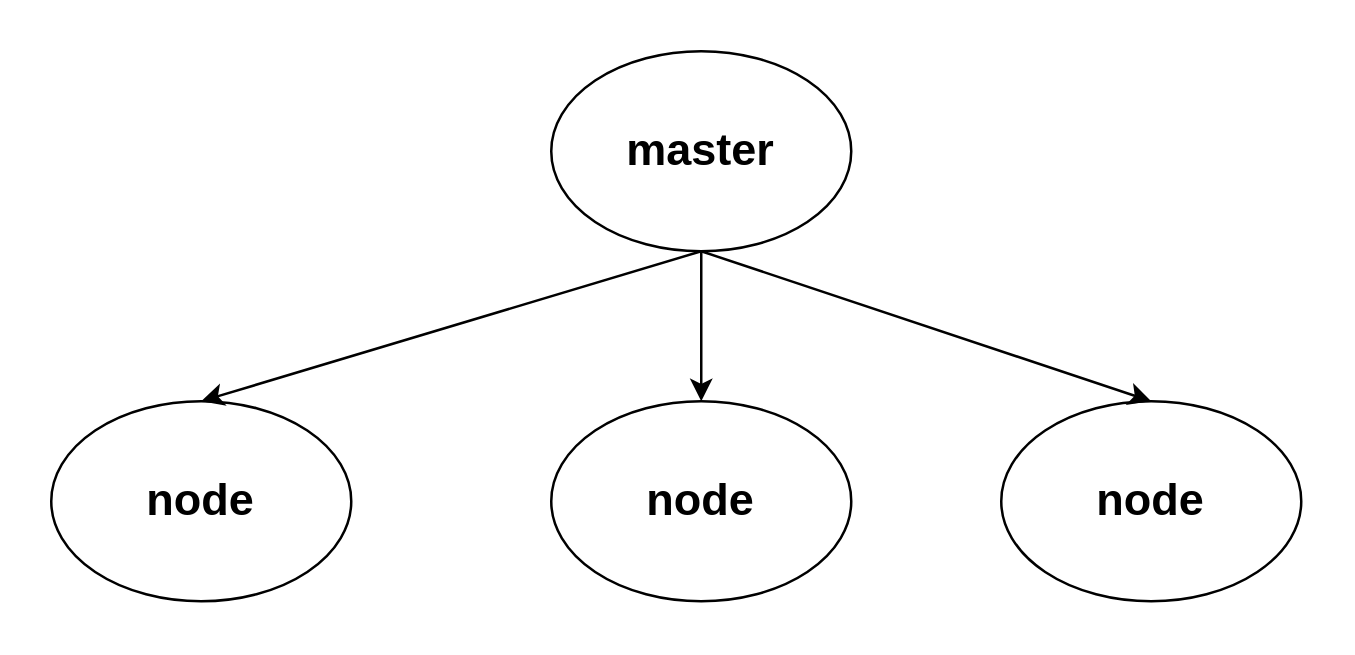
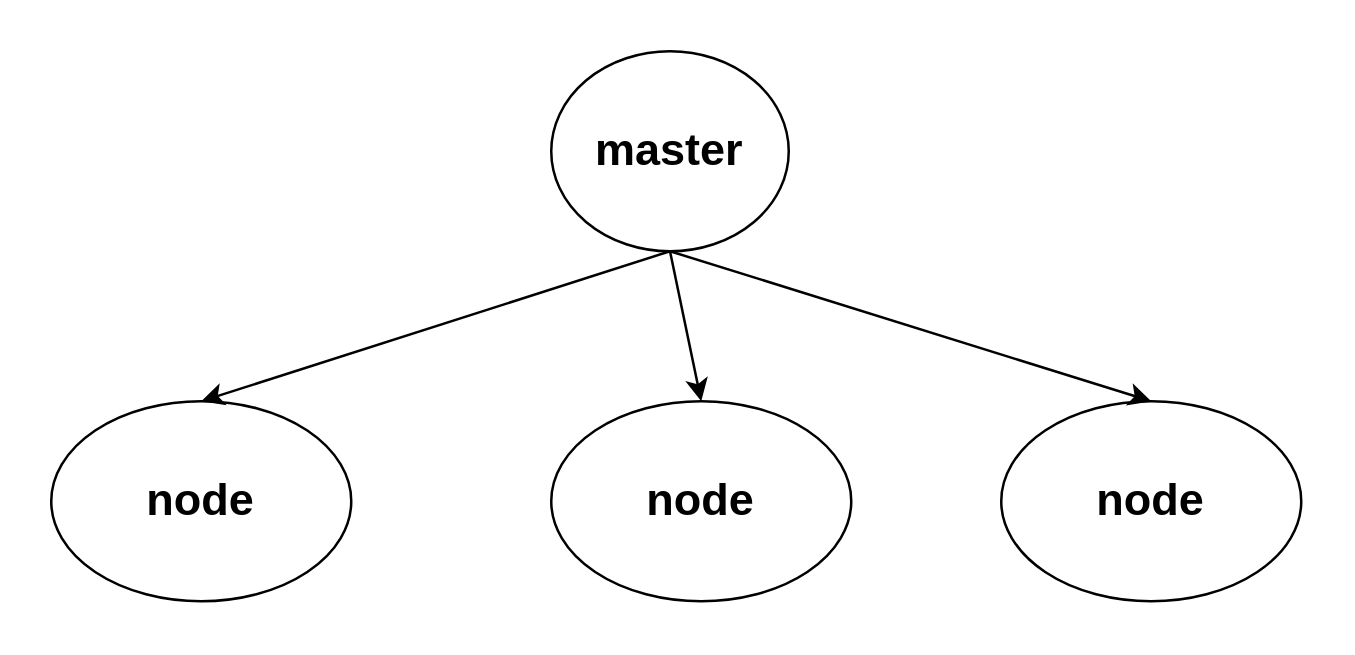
node "master": size 300x200 -> 238x200
